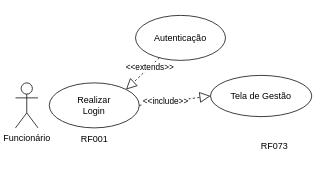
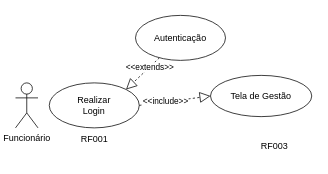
node "RF073": label "RF073" -> "RF003"
